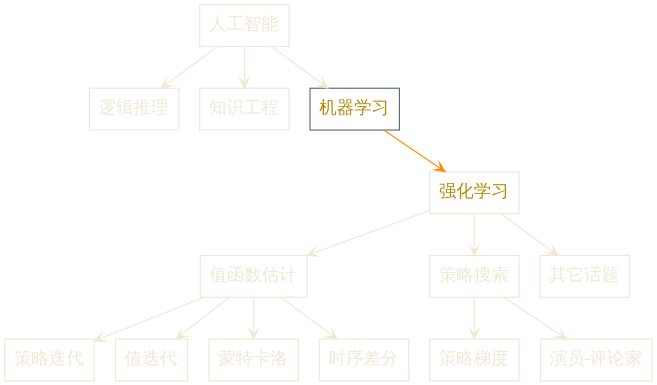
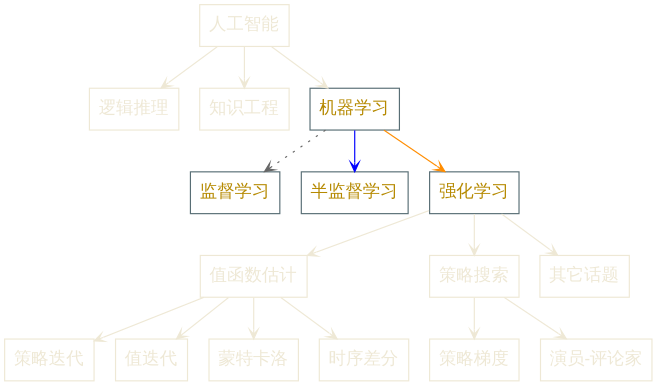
node "监督学习": added
node "半监督学习": added
node "强化学习": color #eee8d5 -> #586e75
